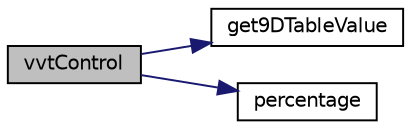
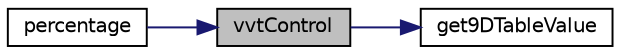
edge "vvtControl" -> "percentage": reversed
